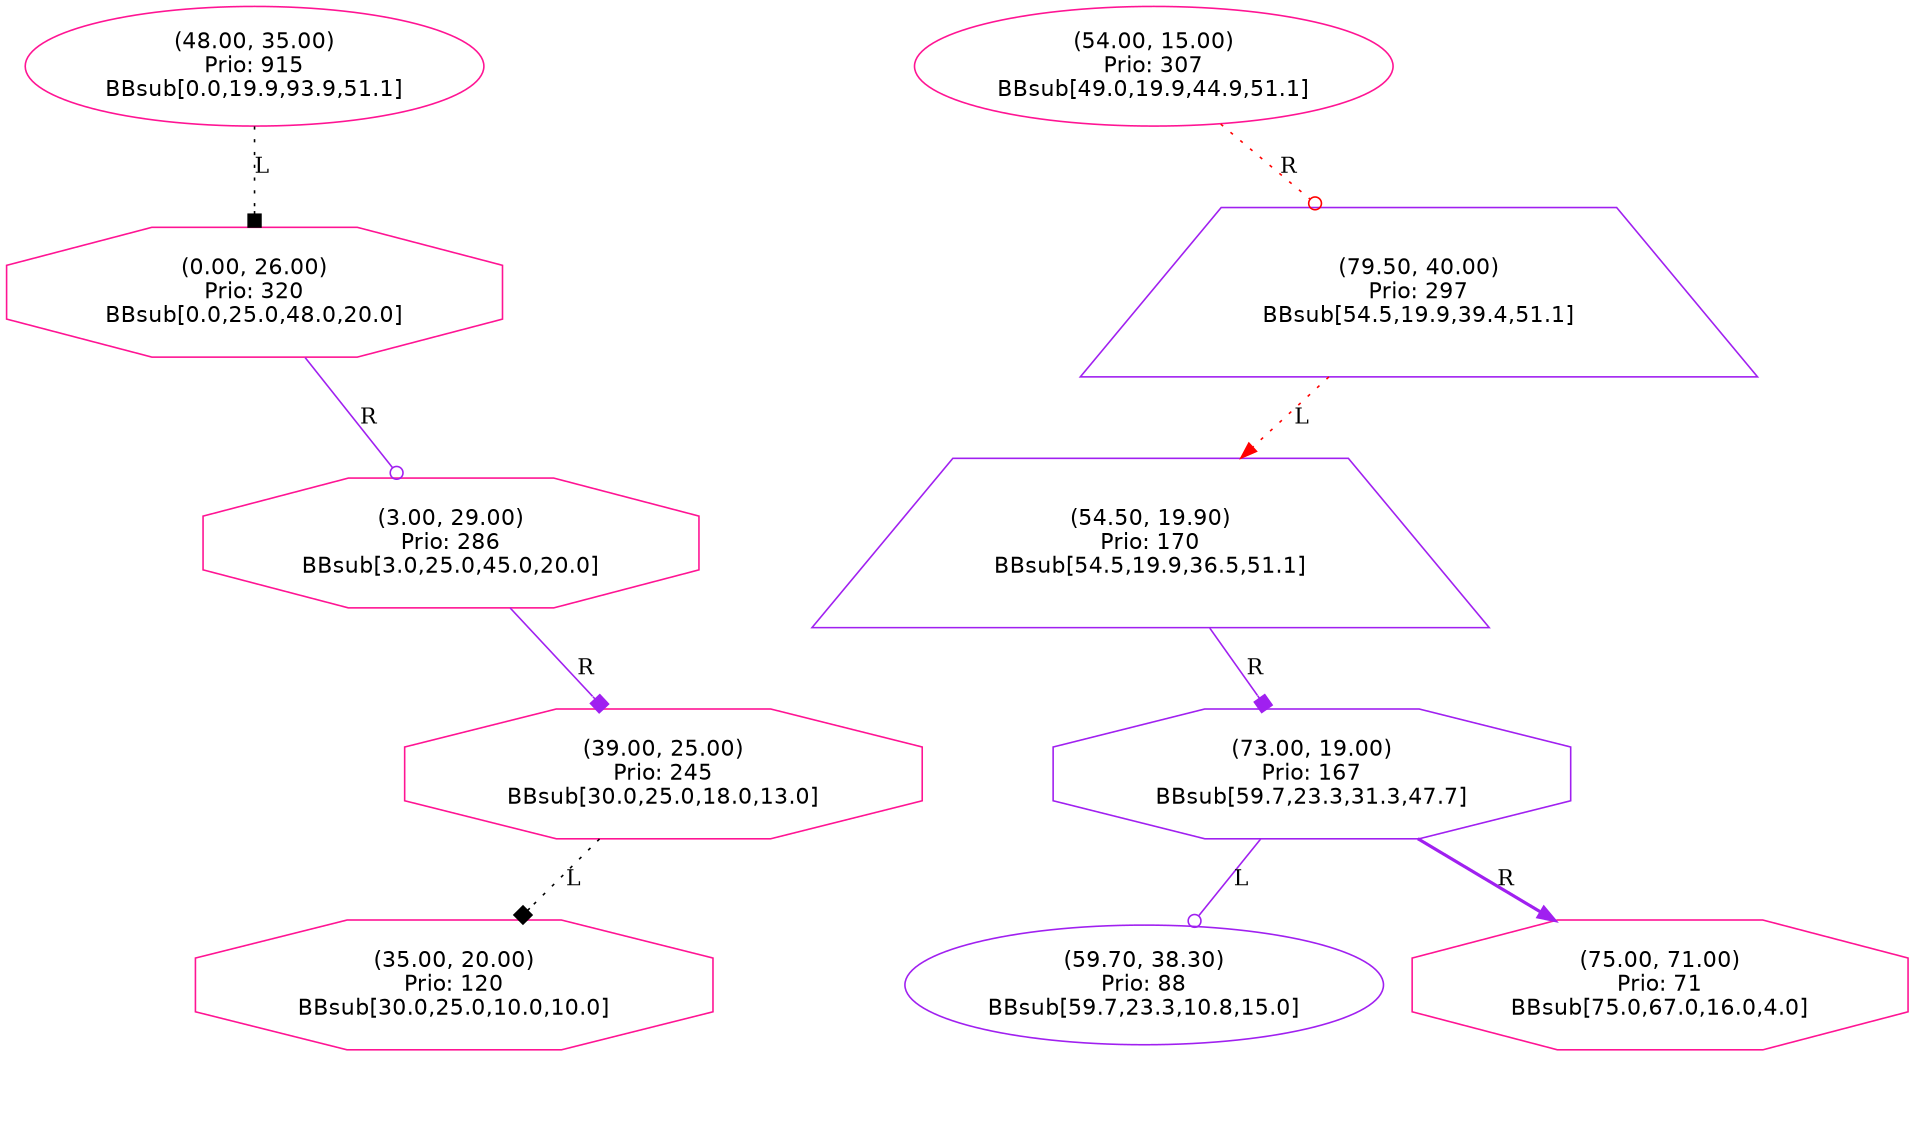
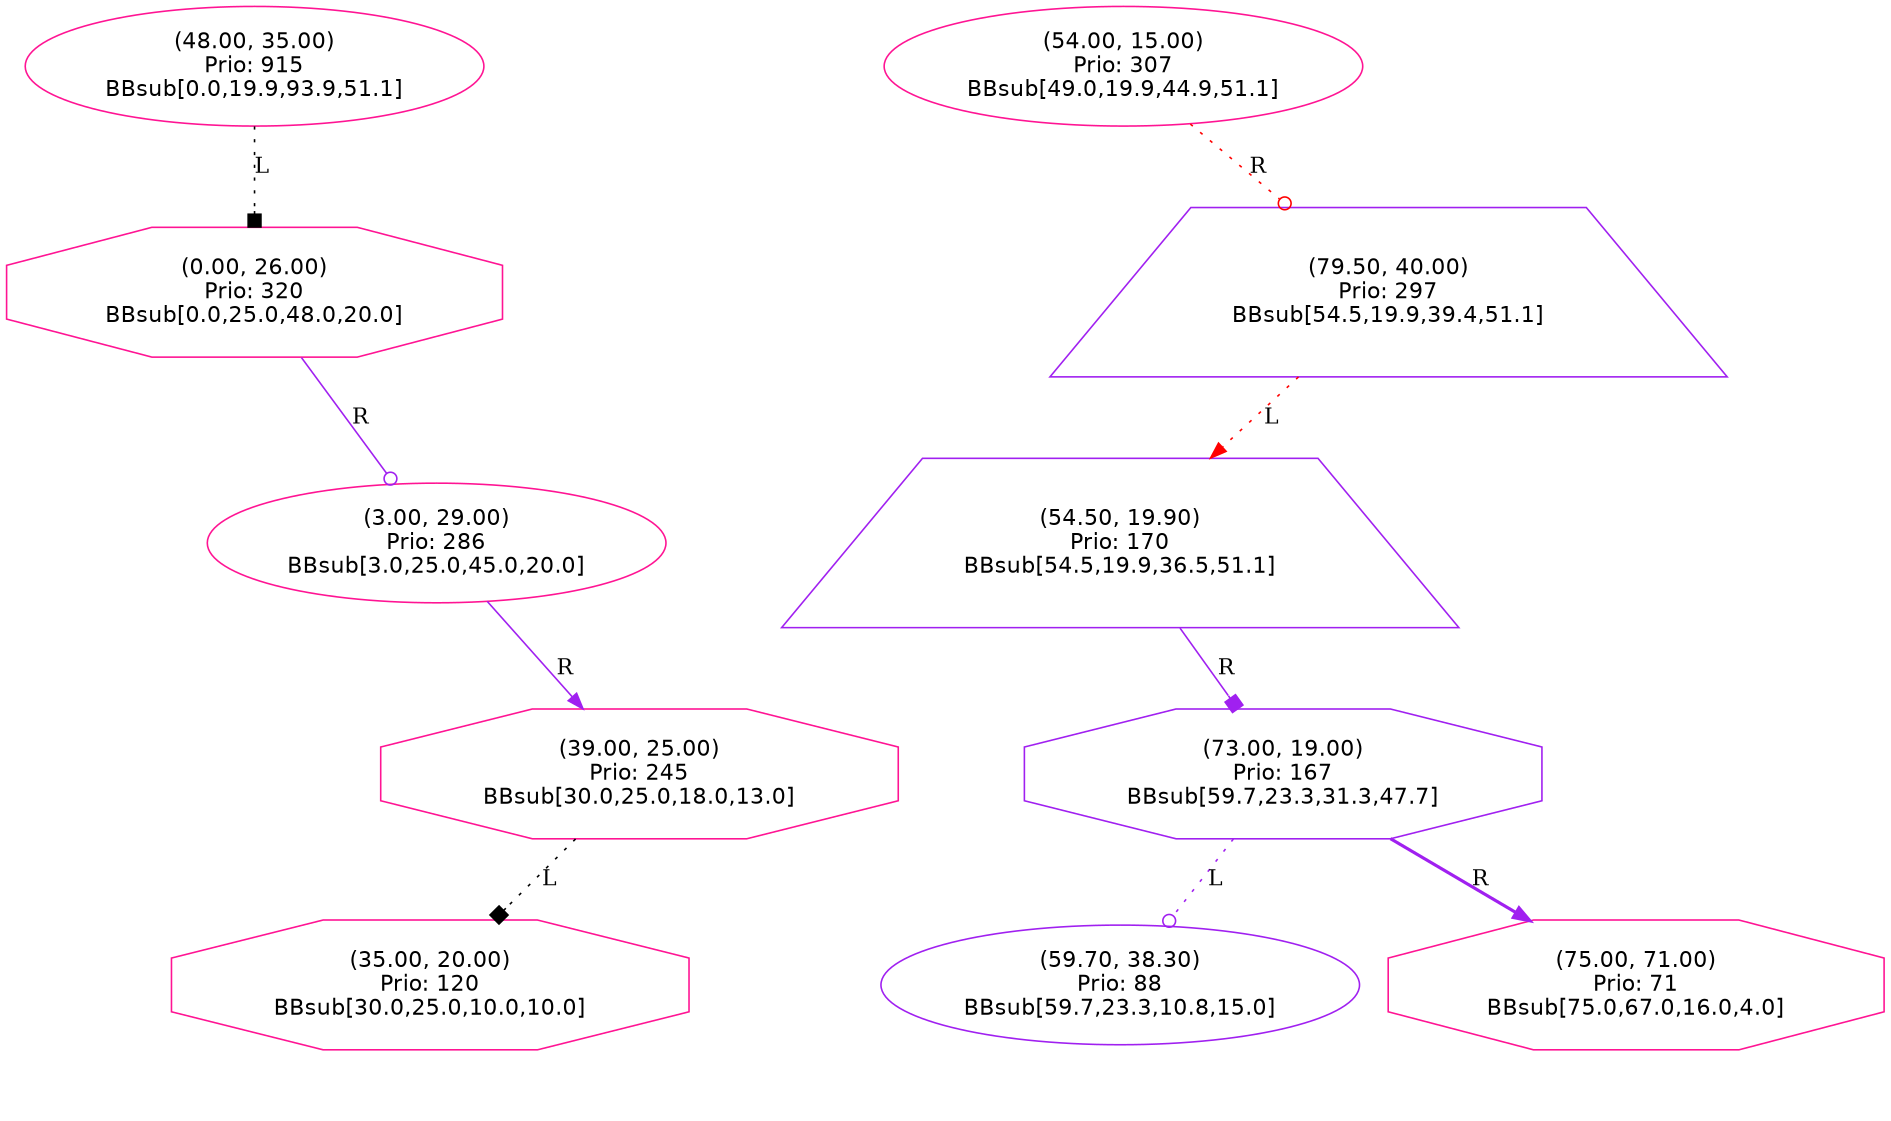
node "(3.00, 29.00) Prio: 286 BBsub[3.0,25.0,45.0,20.0]": shape octagon -> ellipse
edge "(3.00, 29.00) Prio: 286 BBsub[3.0,25.0,45.0,20.0]" -> "(39.00, 25.00) Prio: 245 BBsub[30.0,25.0,18.0,13.0]": arrowhead box -> normal
edge "(73.00, 19.00) Prio: 167 BBsub[59.7,23.3,31.3,47.7]" -> "(59.70, 38.30) Prio: 88 BBsub[59.7,23.3,10.8,15.0]": style solid -> dotted
